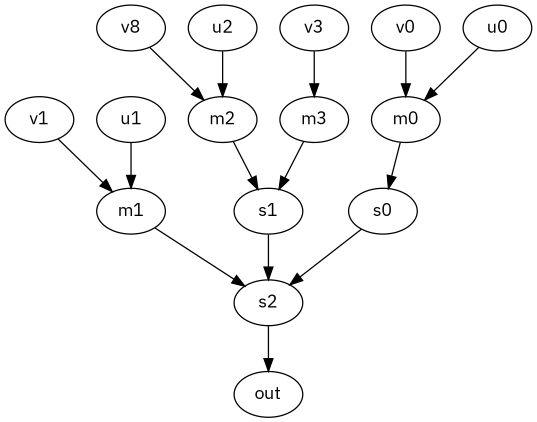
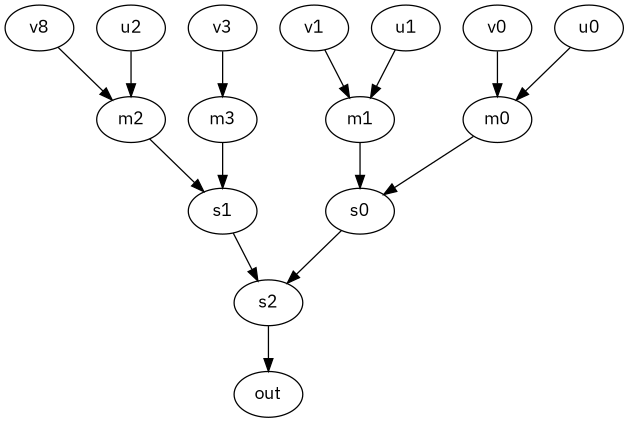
edge "m1" -> "s2": now "m1" -> "s0"
